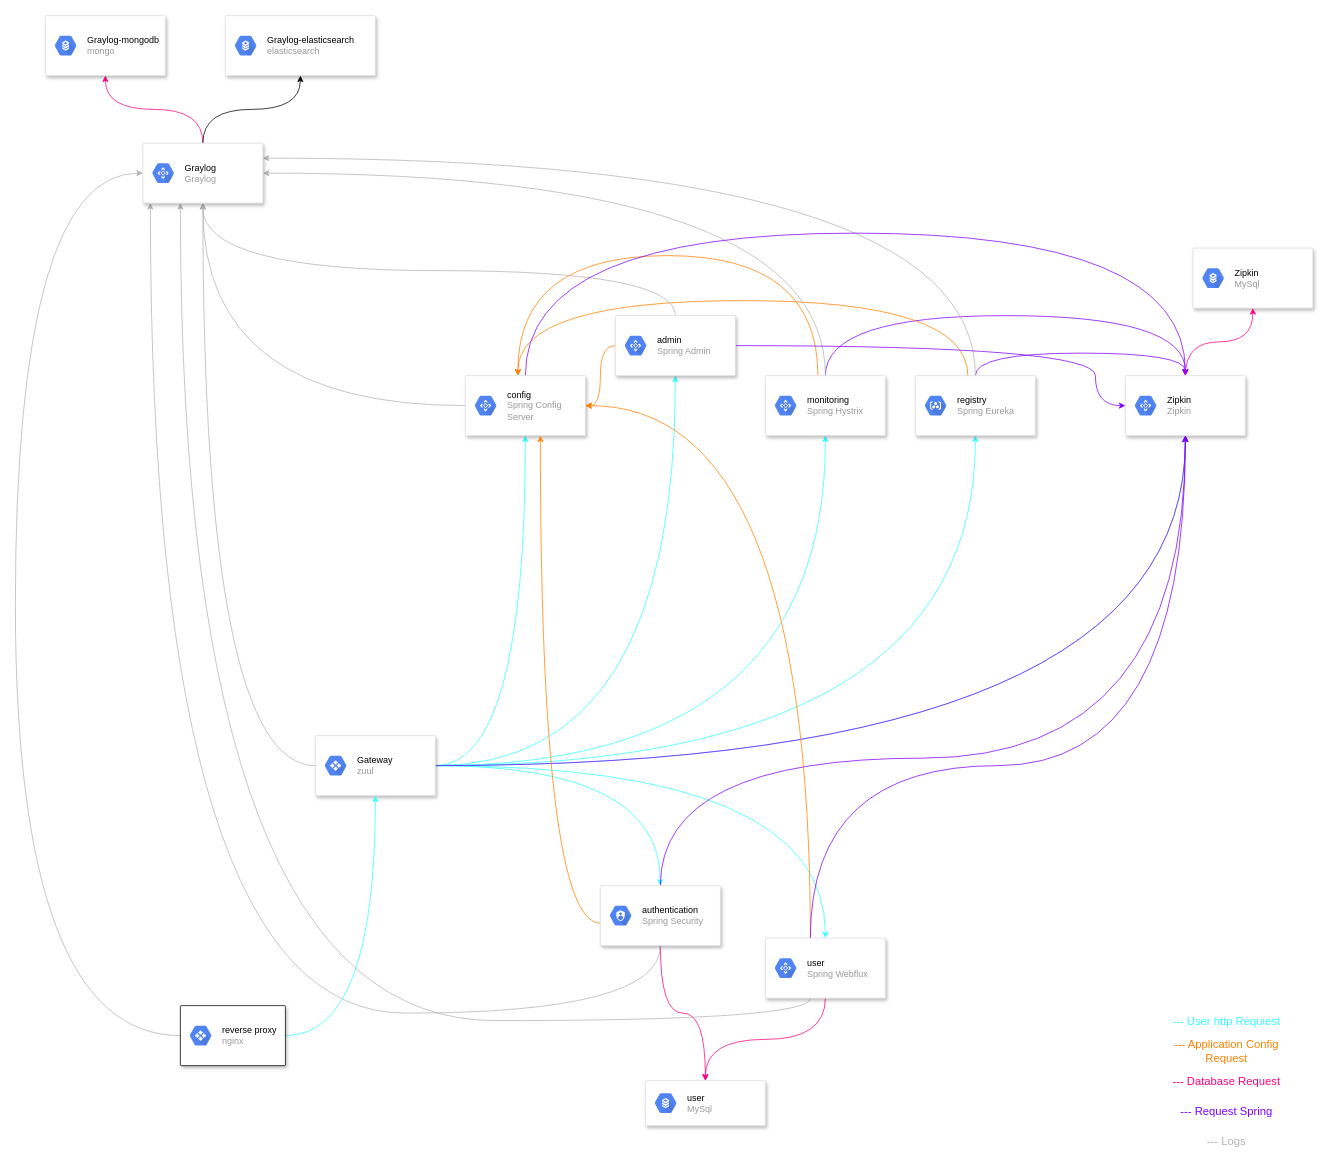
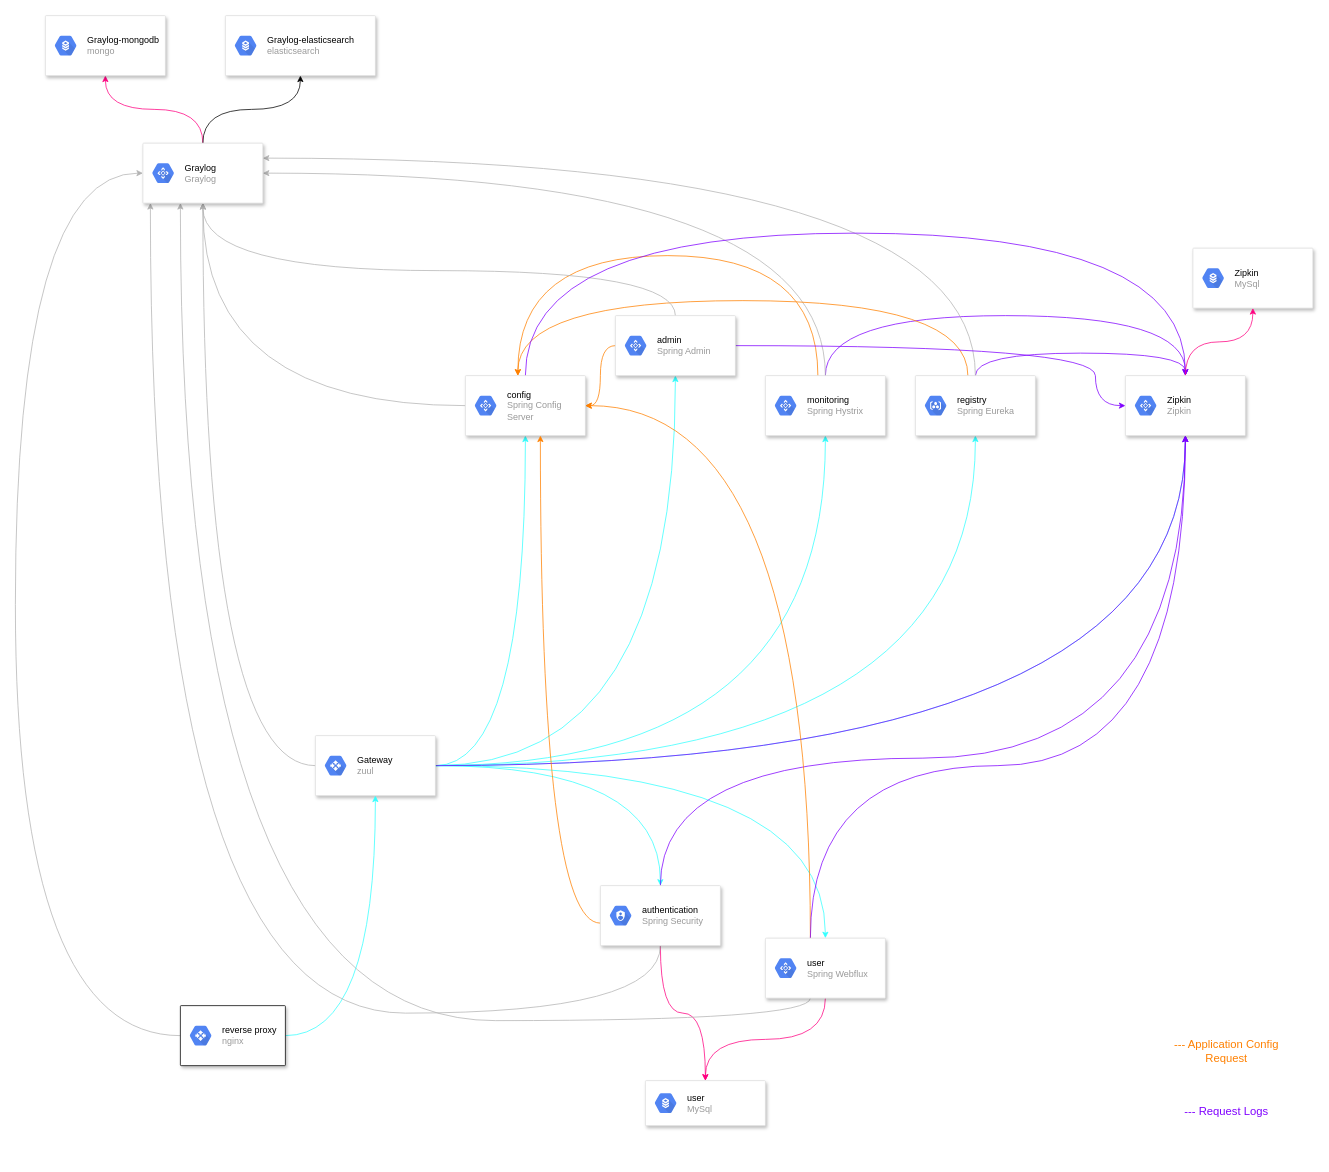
node "--- User http Requiest": removed
node "--- Database Request": removed
node "--- Request Spring": label "--- Request Spring" -> "--- Request Logs"
node "--- Logs": removed
